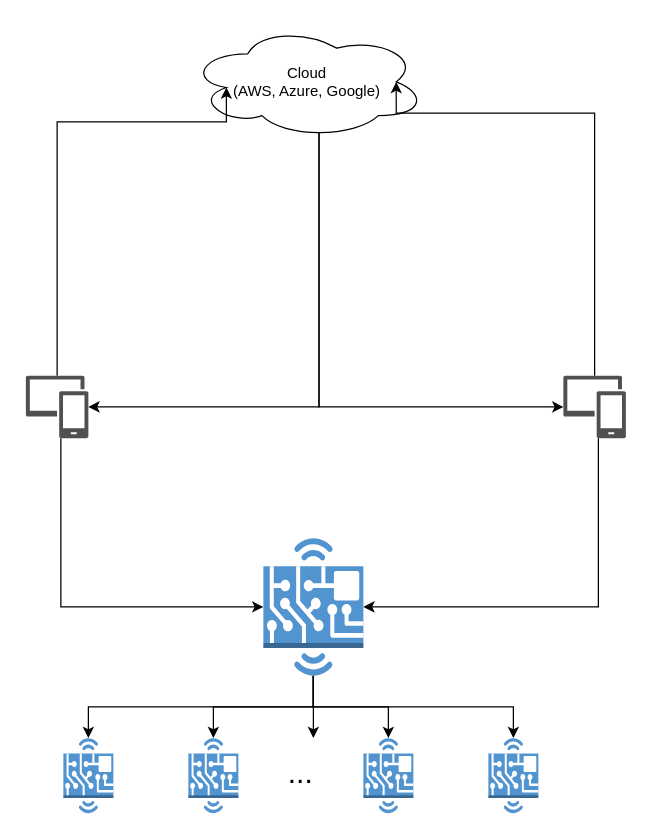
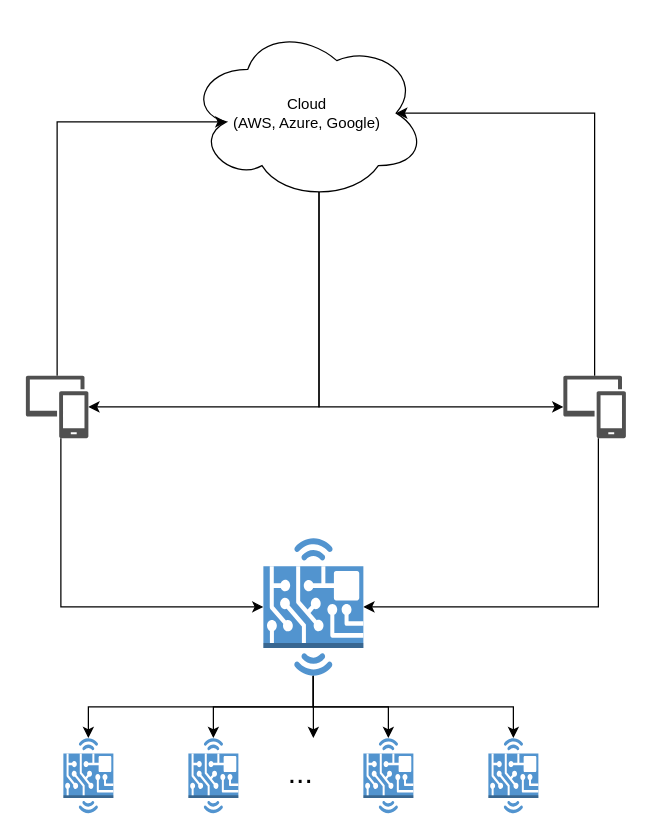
node "Cloud (AWS, Azure, Google)": size 238x113 -> 238x175
